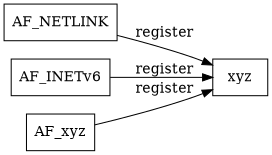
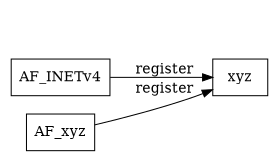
node "AF_NETLINK": removed
node "AF_INETv6": label "AF_INETv6" -> "AF_INETv4"
